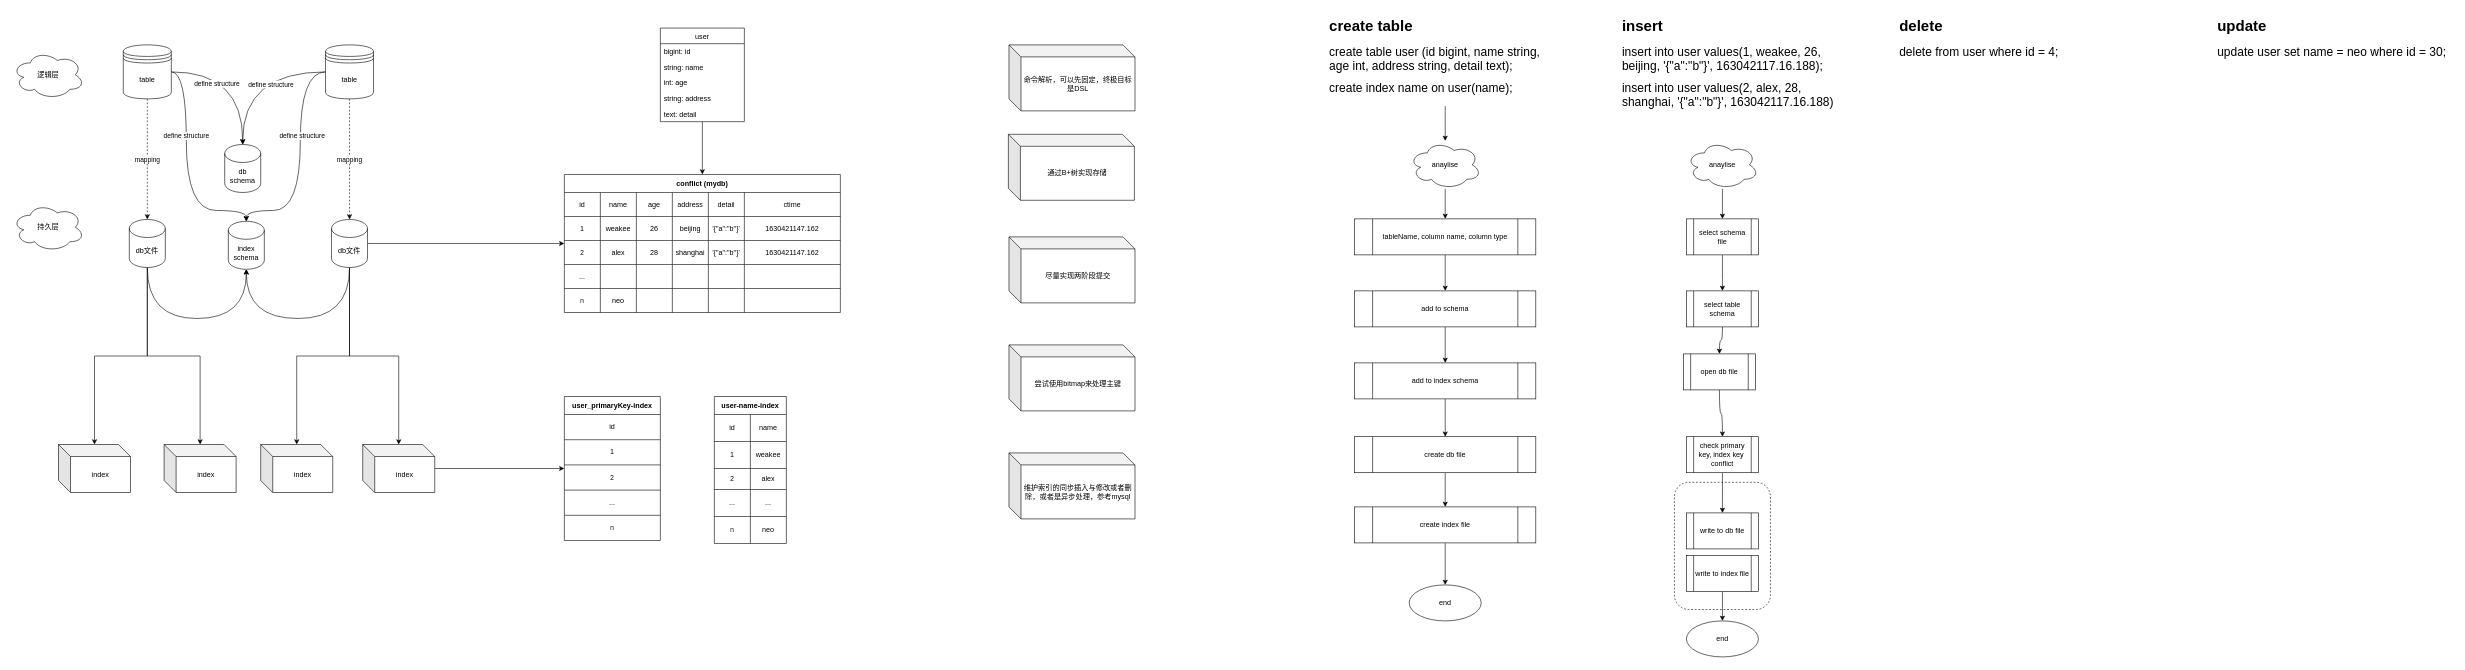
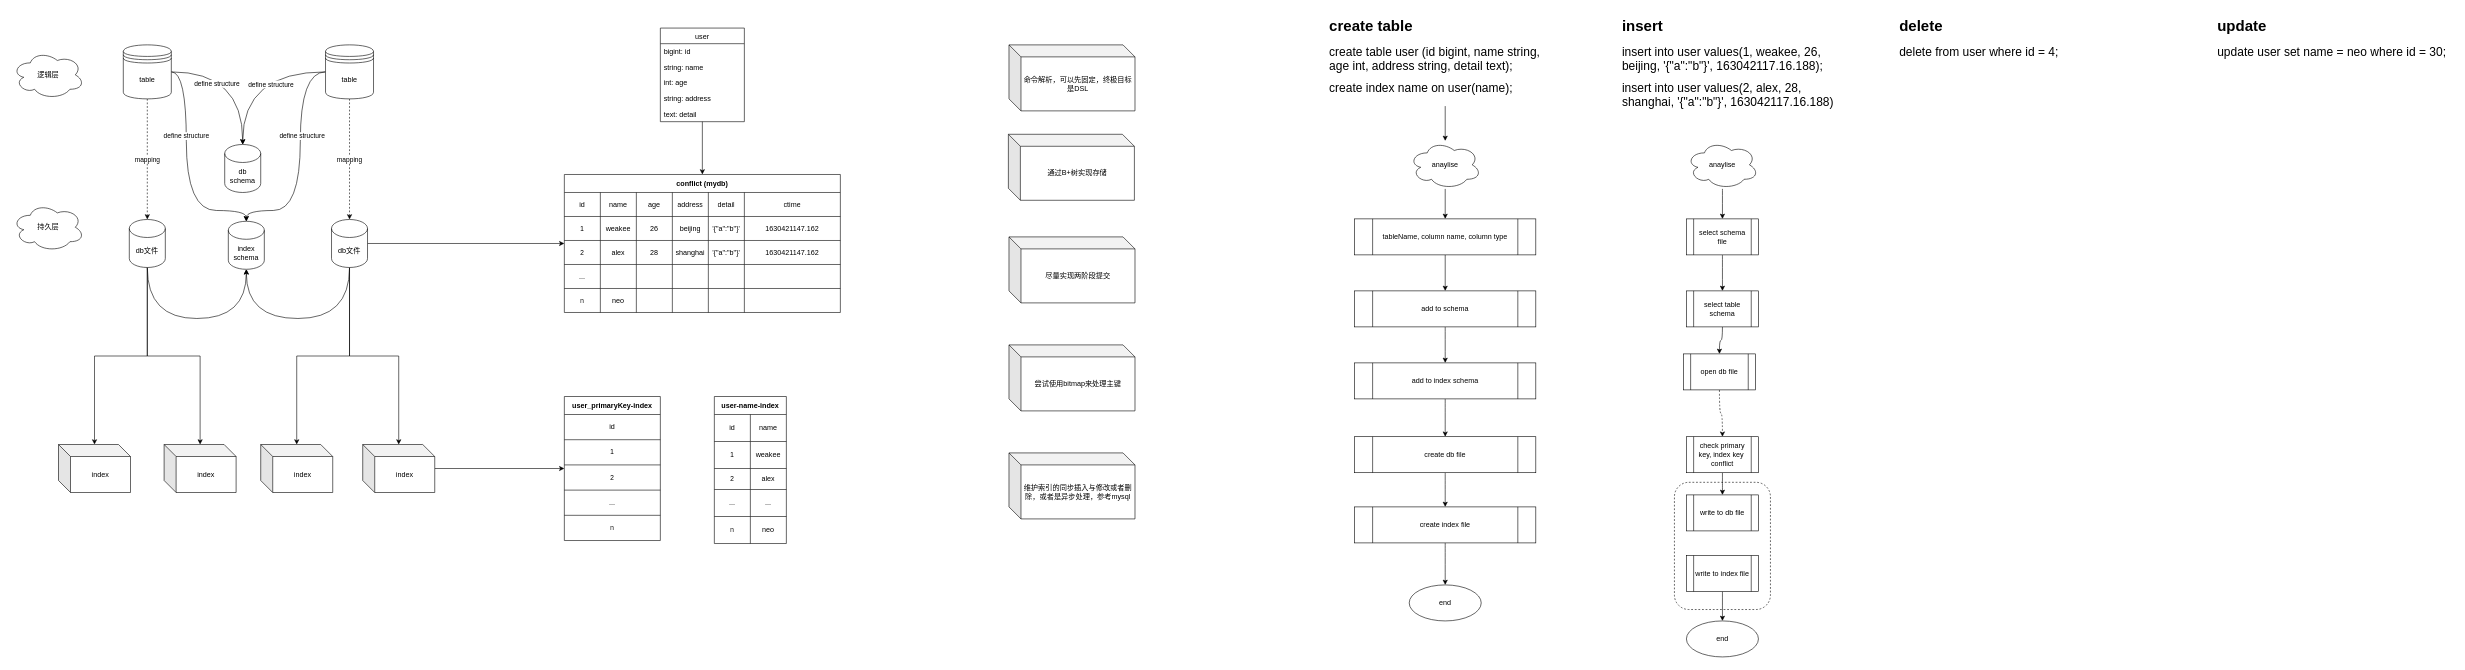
edge "open db file" -> "check primary key, index key conflict": style solid -> dashed
node "write to db file": moved (1722, 531) -> (1722, 513)
